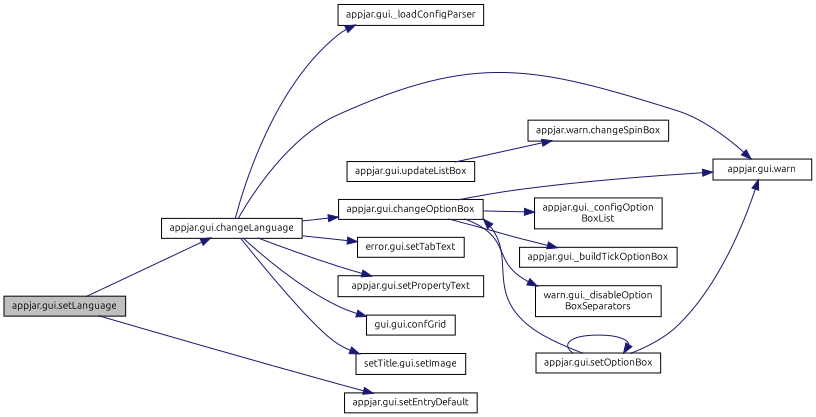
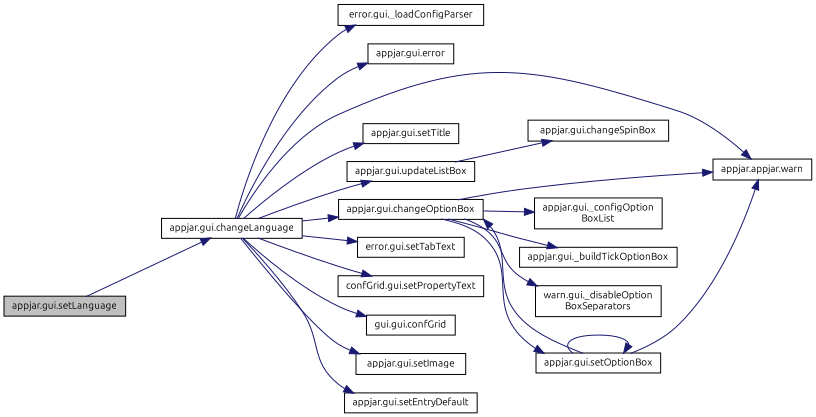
node "appjar.gui._loadConfigParser": label "appjar.gui._loadConfigParser" -> "error.gui._loadConfigParser"
node "appjar.gui.error": added
node "appjar.warn.changeSpinBox": label "appjar.warn.changeSpinBox" -> "appjar.gui.changeSpinBox"
node "appjar.gui.setTitle": added
node "appjar.gui.warn": label "appjar.gui.warn" -> "appjar.appjar.warn"
edge "appjar.gui.changeLanguage" -> "appjar.gui.updateListBox": added
edge "appjar.gui.changeOptionBox" -> "appjar.gui.setOptionBox": added
node "appjar.gui.setPropertyText": label "appjar.gui.setPropertyText" -> "confGrid.gui.setPropertyText"
edge "appjar.gui.setLanguage" -> "appjar.gui.setEntryDefault": now "appjar.gui.changeLanguage" -> "appjar.gui.setEntryDefault"
node "setTitle.gui.setImage": label "setTitle.gui.setImage" -> "appjar.gui.setImage"
